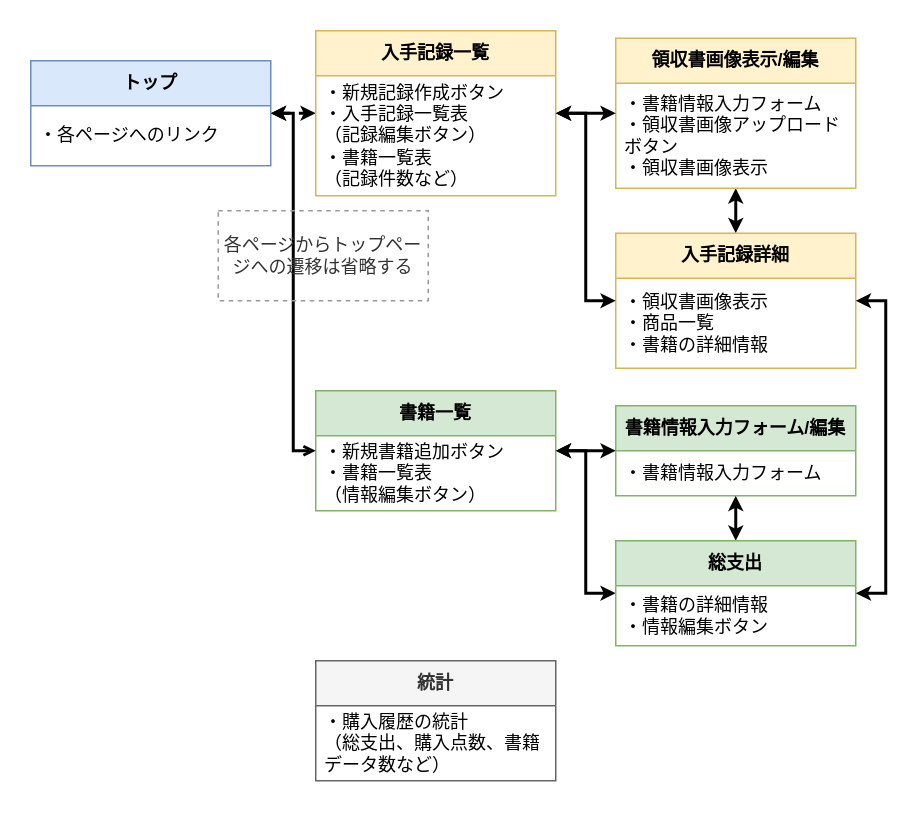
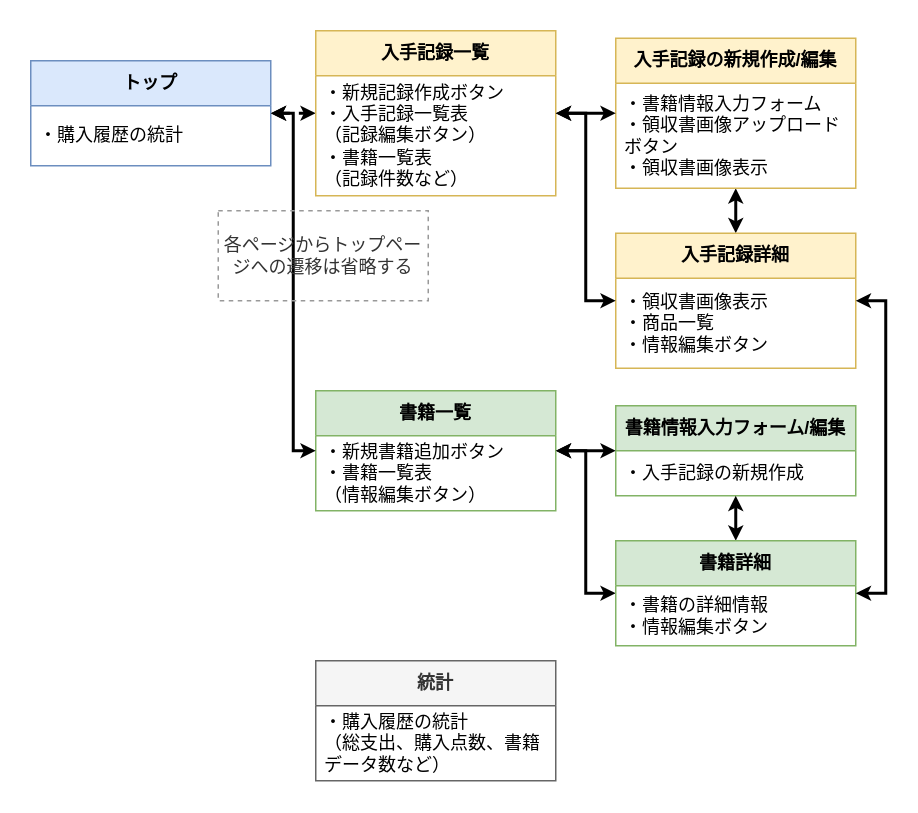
node "領収書画像表示/編集": label "領収書画像表示/編集" -> "入手記録の新規作成/編集"
node "・各ページへのリンク": label "・各ページへのリンク" -> "・購入履歴の統計"
node "・領収書画像表示 ・商品一覧 ・書籍の詳細情報": label "・領収書画像表示 ・商品一覧 ・書籍の詳細情報" -> "・領収書画像表示 ・商品一覧 ・情報編集ボタン"
edge "トップ" -- "書籍一覧": arrowhead open -> classic
node "・書籍情報入力フォーム": label "・書籍情報入力フォーム" -> "・入手記録の新規作成"
node "総支出": label "総支出" -> "書籍詳細"
